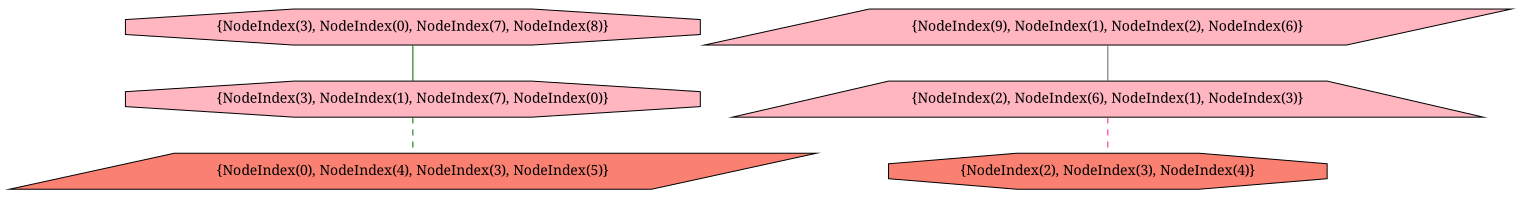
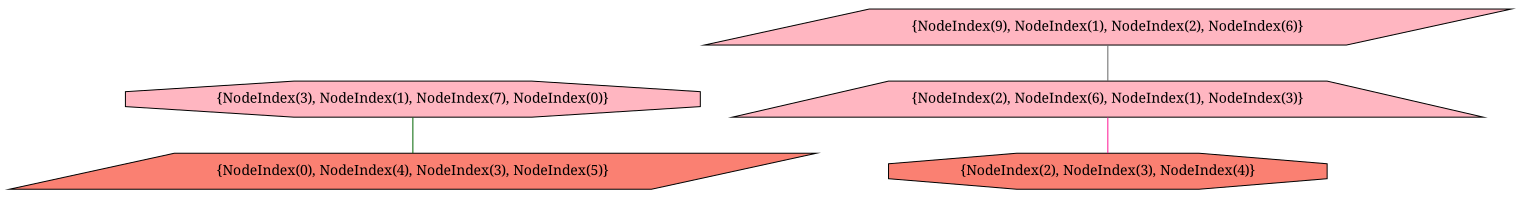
node "{NodeIndex(3), NodeIndex(0), NodeIndex(7), NodeIndex(8)}": removed
edge "{NodeIndex(3), NodeIndex(1), NodeIndex(7), NodeIndex(0)}" -- "{NodeIndex(0), NodeIndex(4), NodeIndex(3), NodeIndex(5)}": style dashed -> solid
edge "{NodeIndex(2), NodeIndex(6), NodeIndex(1), NodeIndex(3)}" -- "{NodeIndex(2), NodeIndex(3), NodeIndex(4)}": style dashed -> solid
